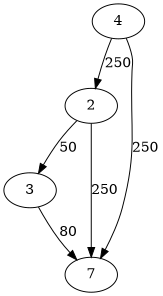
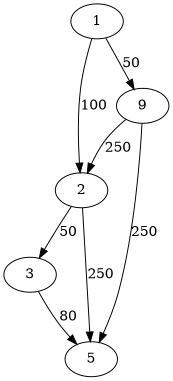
node "1": added
node "4": label "4" -> "9"
node "7": label "7" -> "5"
